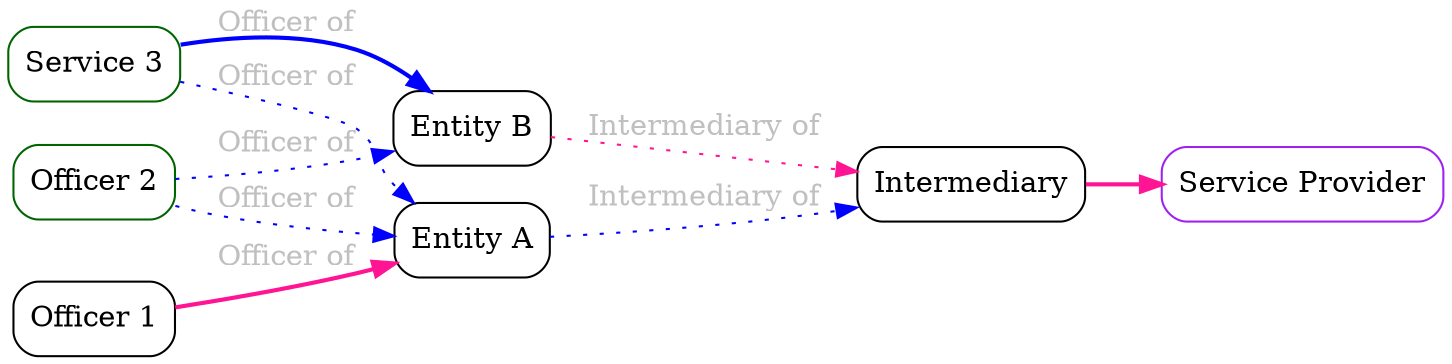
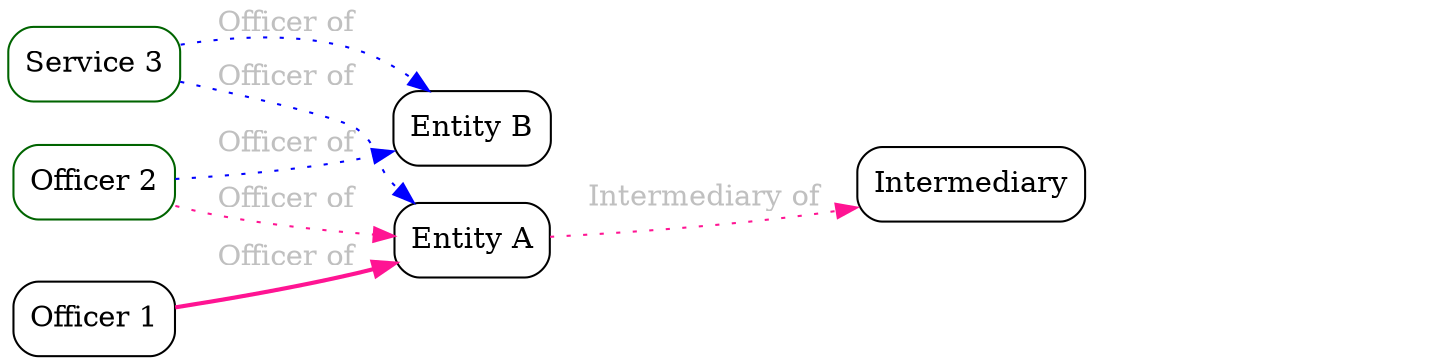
edge "Service 3" -> "Entity B": style bold -> dotted
edge "Entity B" -> "Intermediary": removed, label "Intermediary of"
node "Service Provider": removed
edge "Officer 2" -> "Entity A": color blue -> deeppink
edge "Entity A" -> "Intermediary": color blue -> deeppink
